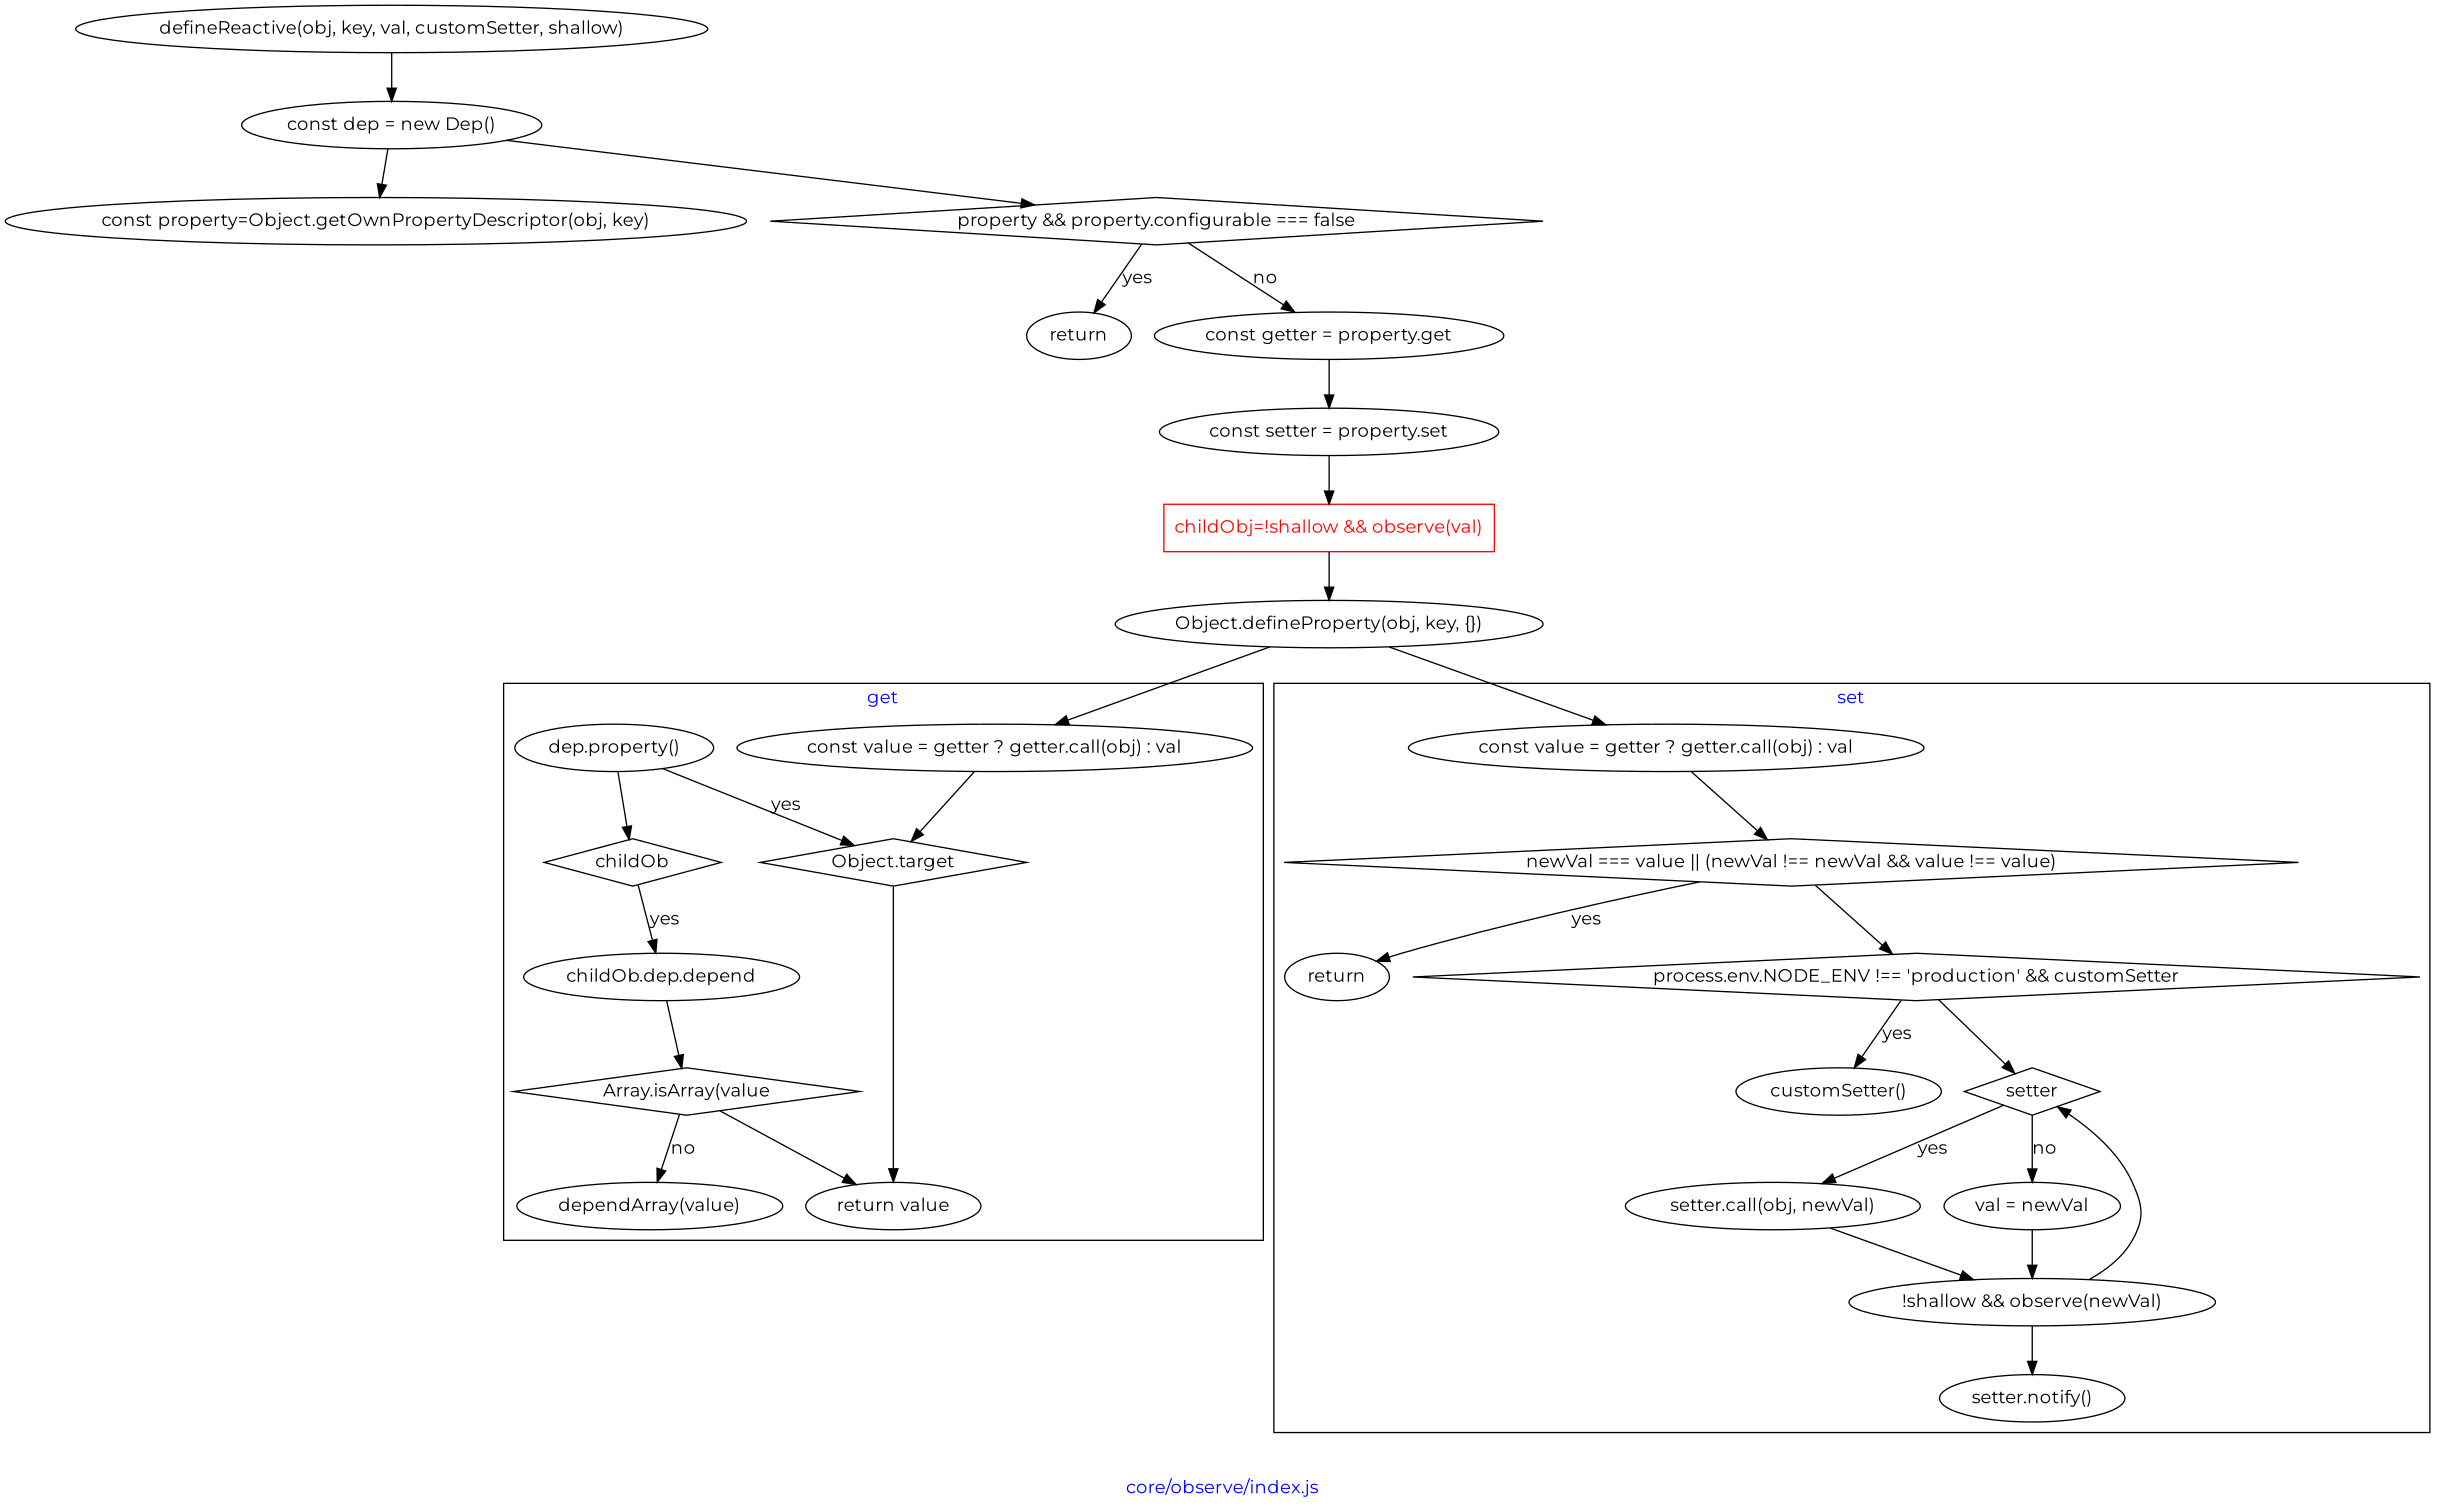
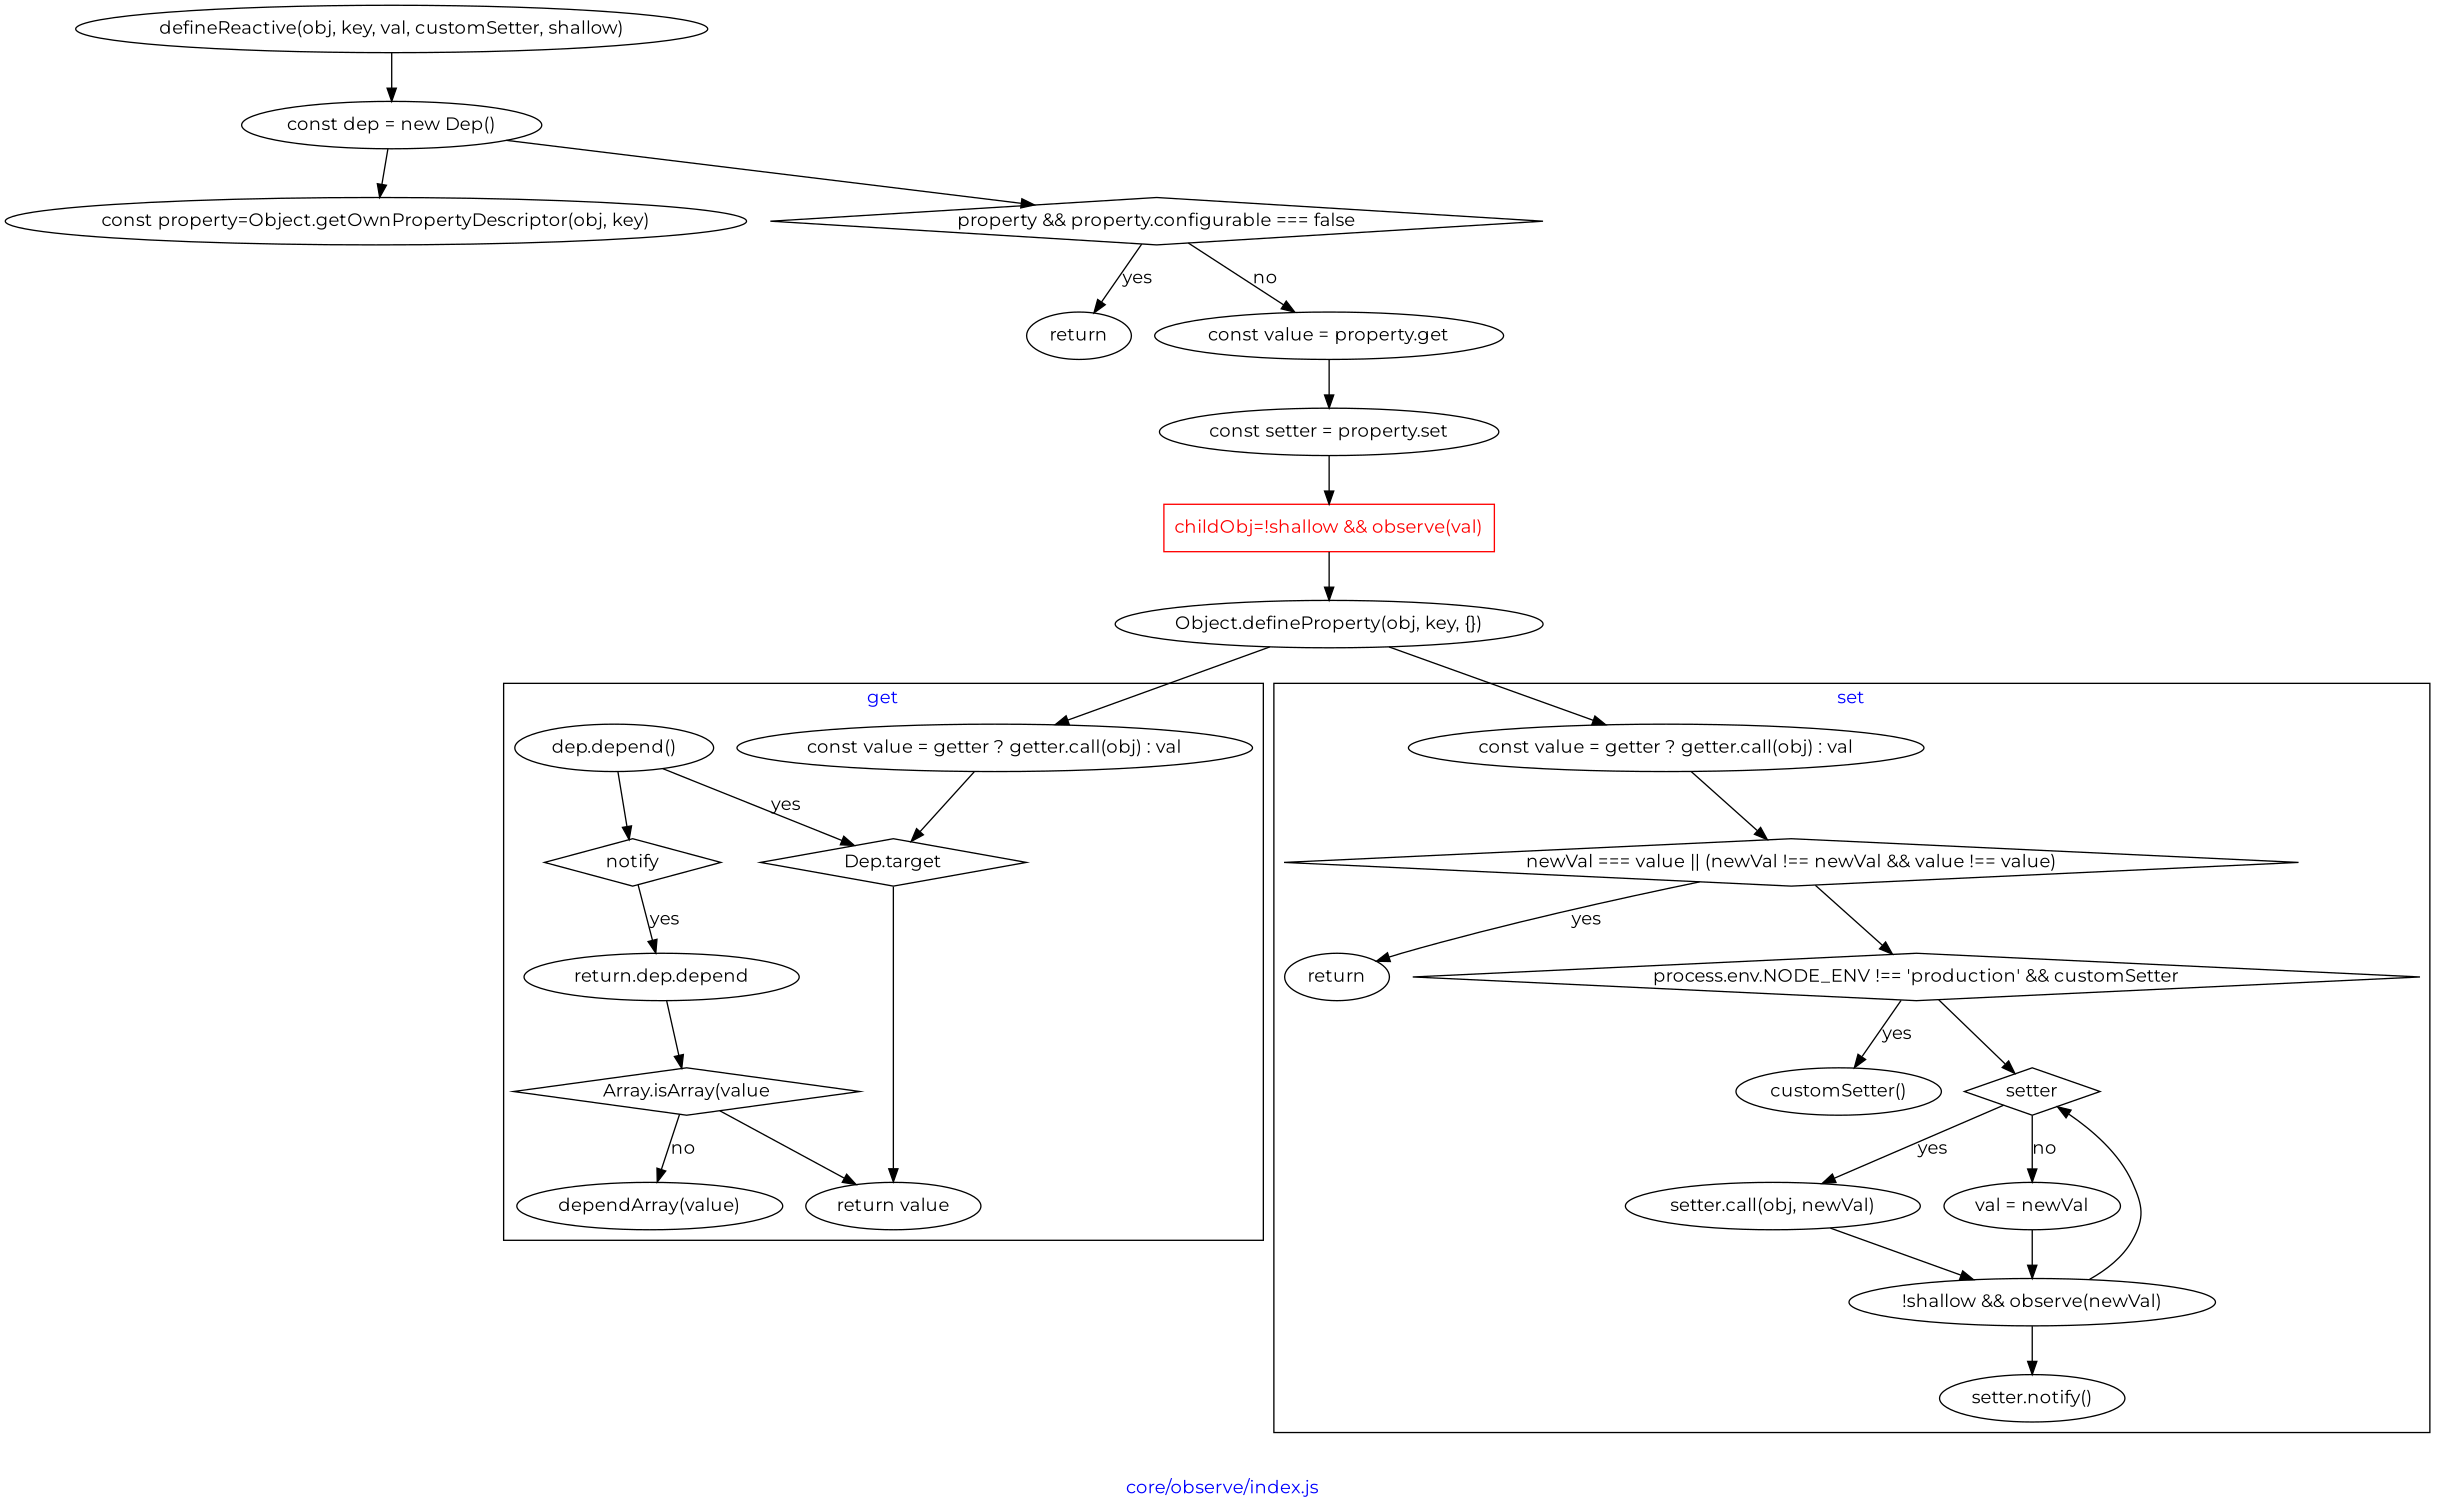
node "const getter = property.get": label "const getter = property.get" -> "const value = property.get"
node "dep.property()": label "dep.property()" -> "dep.depend()"
node "childOb": label "childOb" -> "notify"
node "Object.target": label "Object.target" -> "Dep.target"
node "childOb.dep.depend": label "childOb.dep.depend" -> "return.dep.depend"
